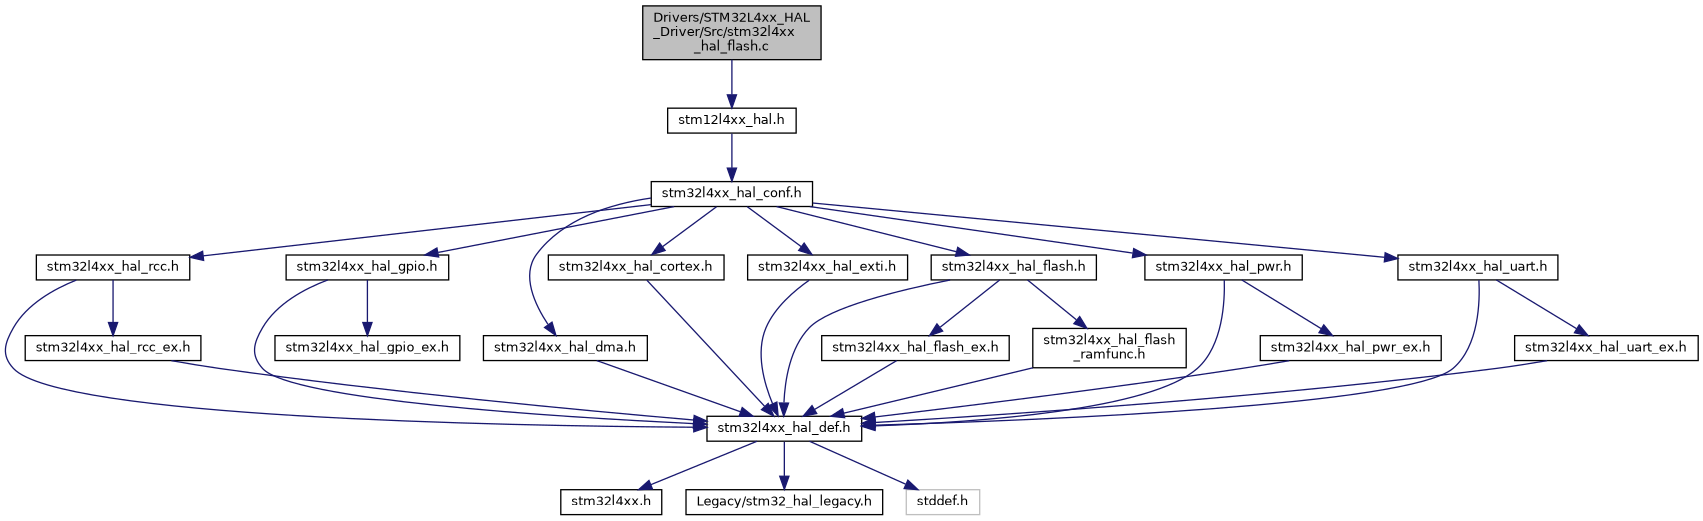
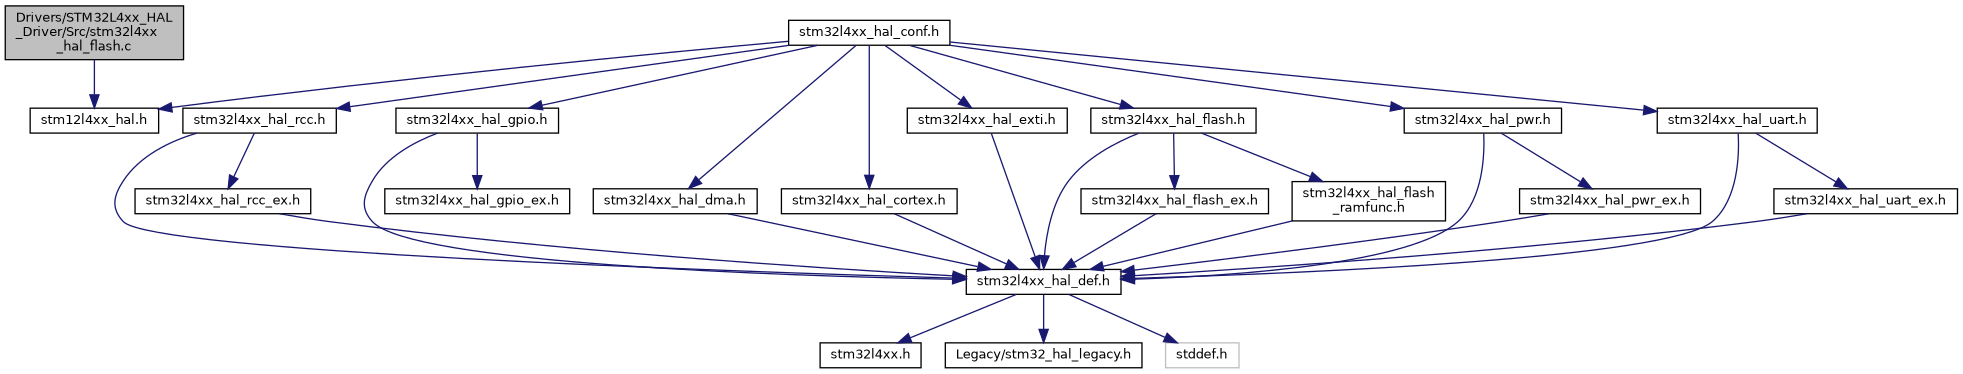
edge "stm12l4xx_hal.h" -> "stm32l4xx_hal_conf.h": reversed
